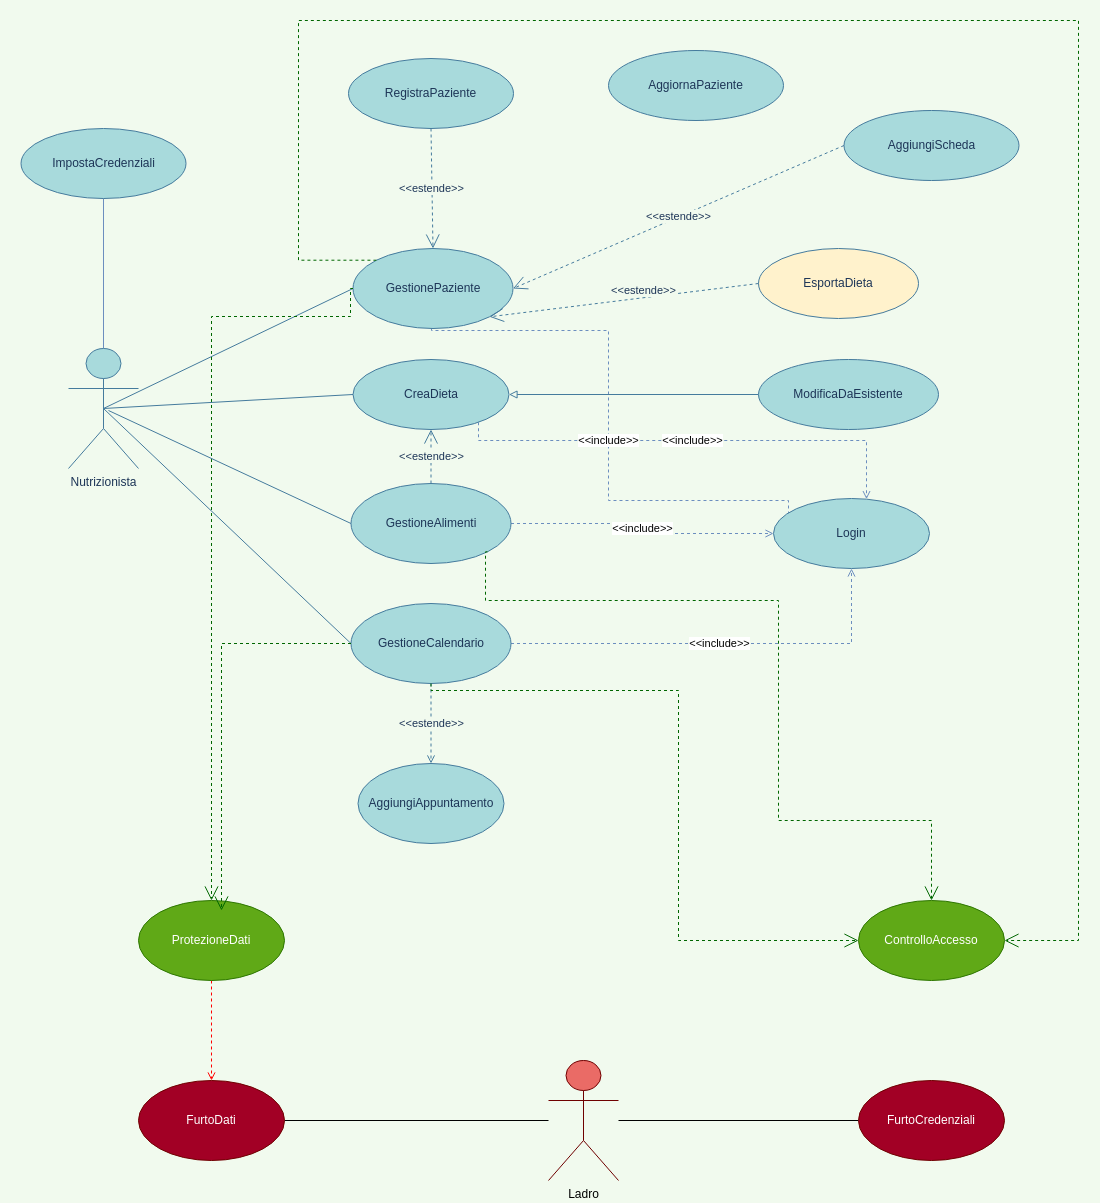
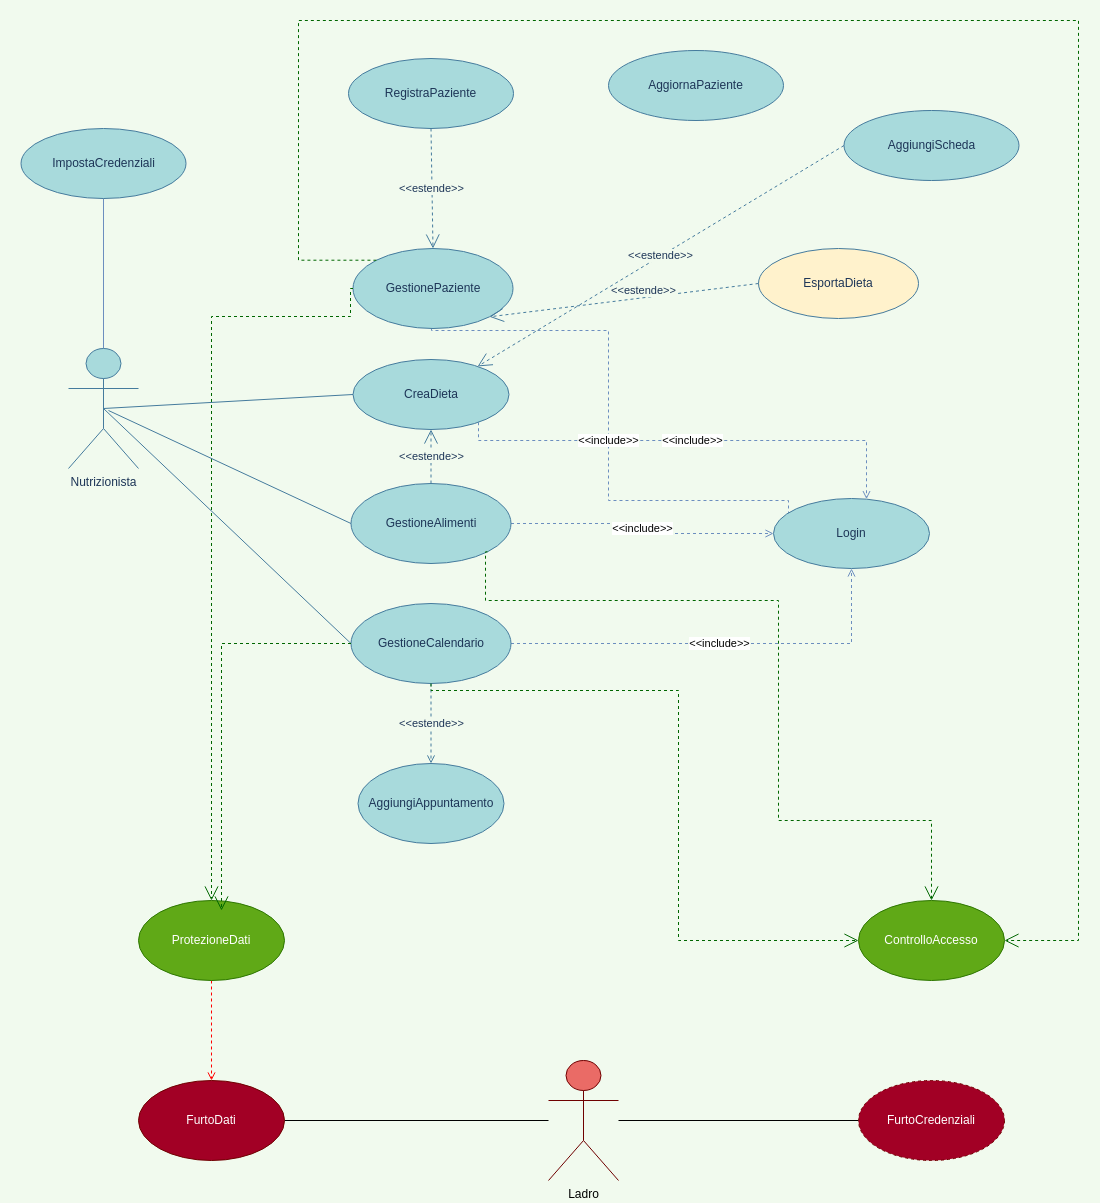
edge "AggiungiScheda" -> "GestionePaziente": now "AggiungiScheda" -> "CreaDieta"
edge "GestionePaziente" -- "Nutrizionista": removed
edge "ModificaDaEsistente" -> "CreaDieta": removed
node "ModificaDaEsistente": removed
node "FurtoCredenziali": style solid -> dashed
